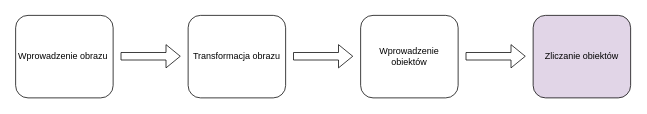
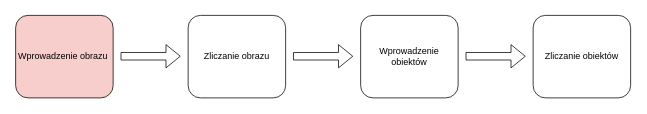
node "Wprowadzenie obrazu": fillcolor #ffffff -> #f8cecc
node "Transformacja obrazu": label "Transformacja obrazu" -> "Zliczanie obrazu"
node "Zliczanie obiektów": fillcolor #e1d5e7 -> #ffffff
